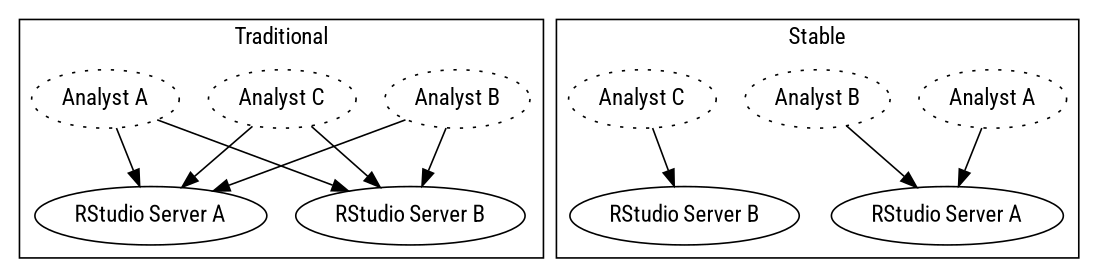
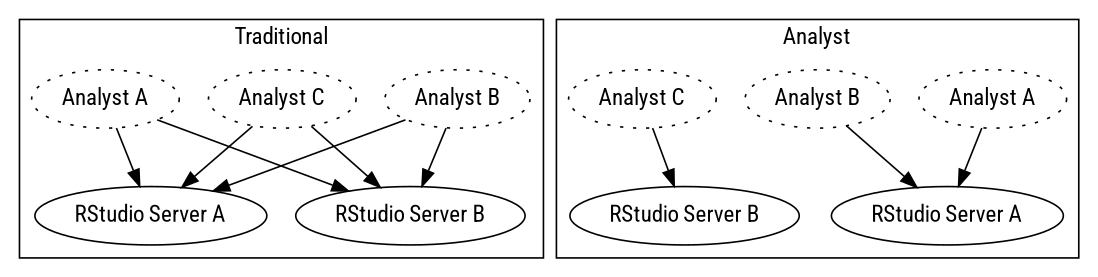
cluster "Stable": label "Stable" -> "Analyst"
